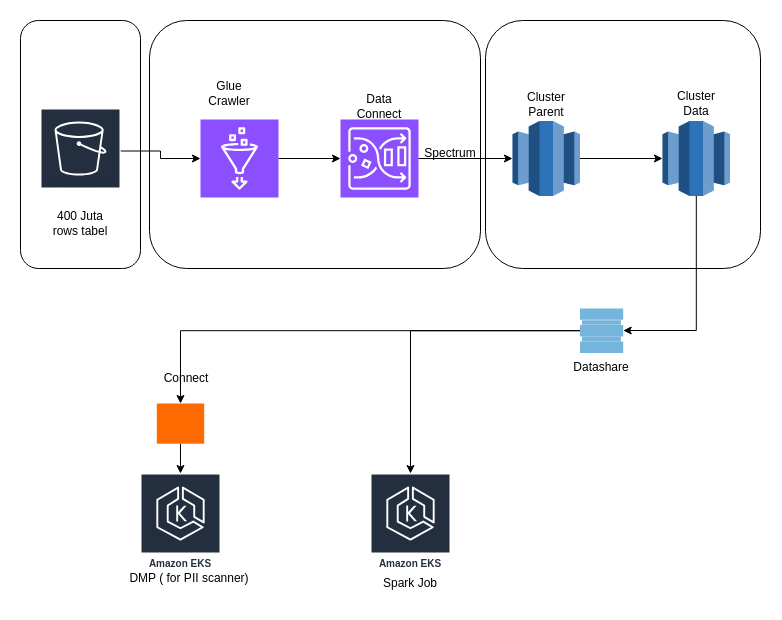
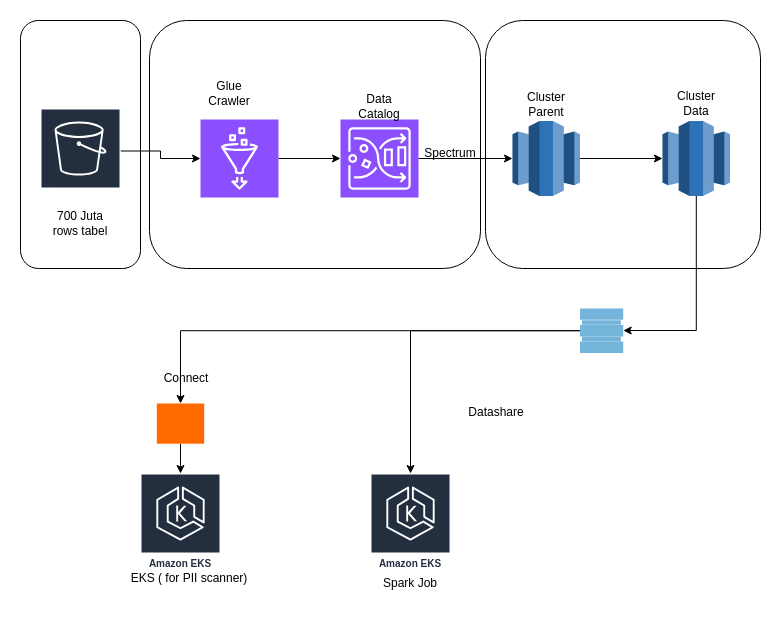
node "Data Connect": label "Data Connect" -> "Data Catalog"
node "400 Juta rows tabel": label "400 Juta rows tabel" -> "700 Juta rows tabel"
node "Datashare": moved (602, 368) -> (497, 413)
node "DMP ( for PII scanner)": label "DMP ( for PII scanner)" -> "EKS ( for PII scanner)"
